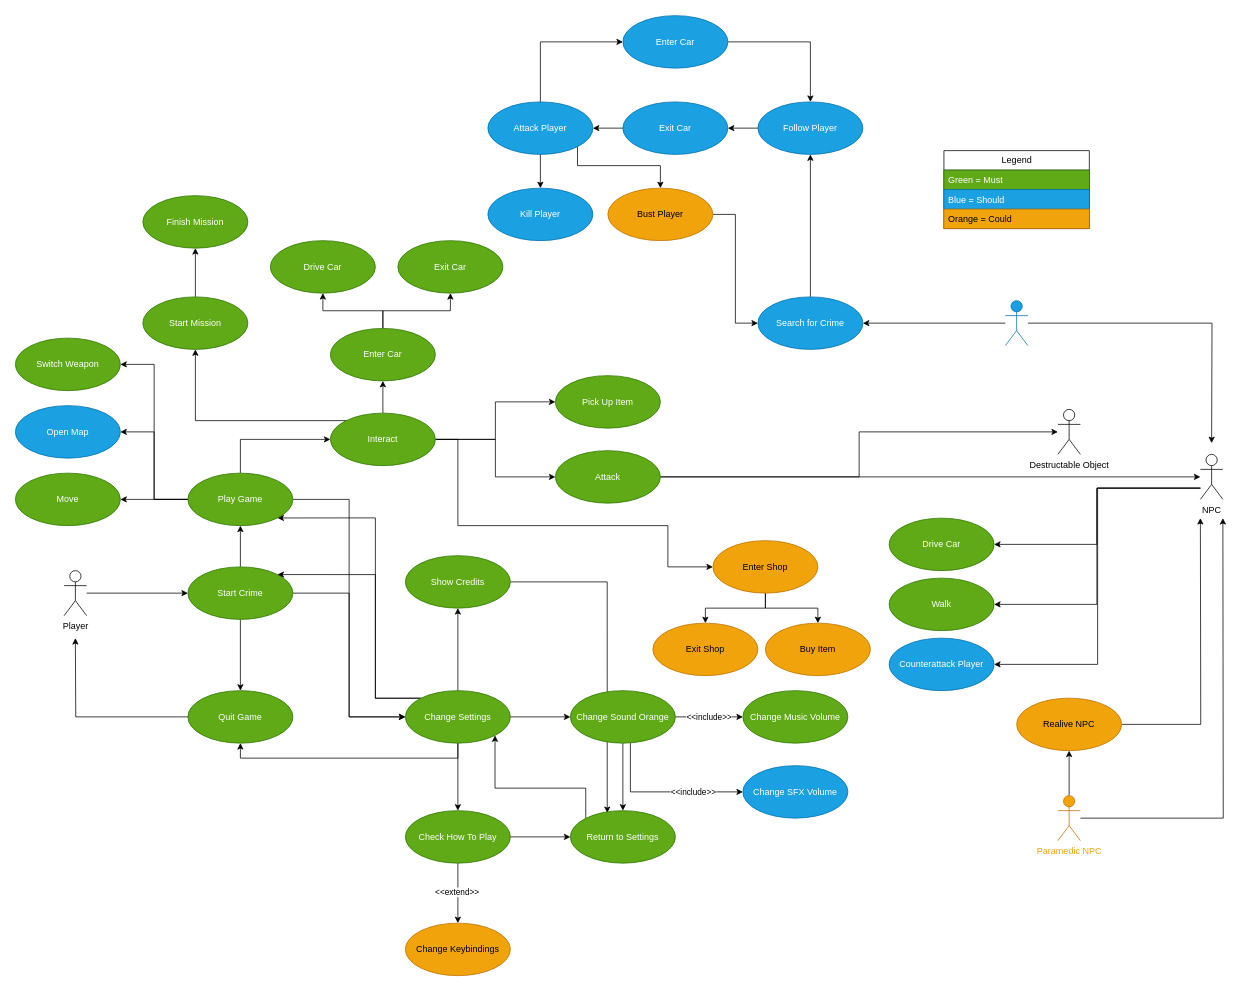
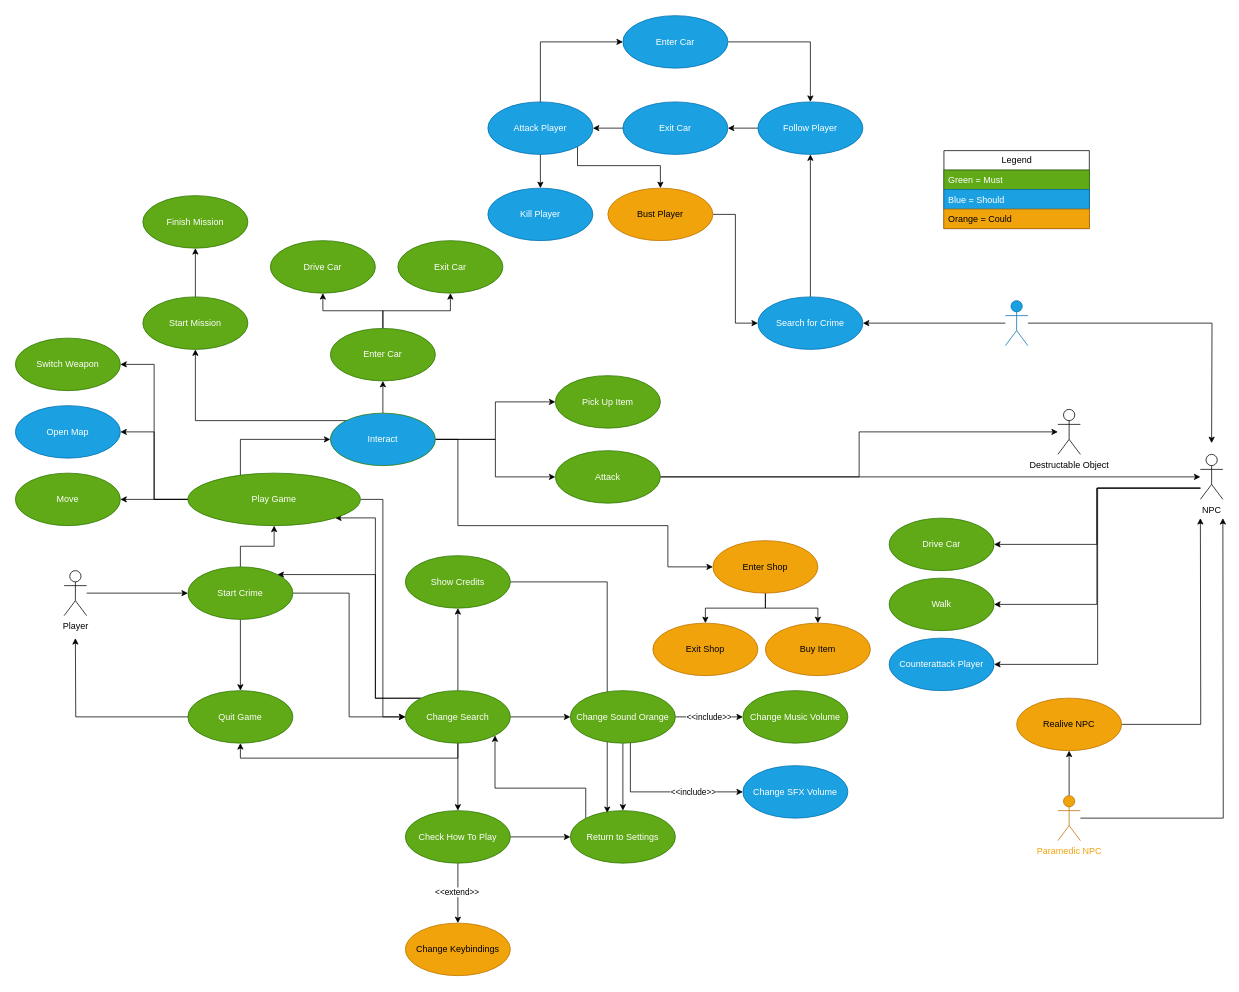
node "Interact": fillcolor #60a917 -> #1ba1e2
node "Play Game": size 105x53 -> 173x53
node "Change Settings": label "Change Settings" -> "Change Search"
